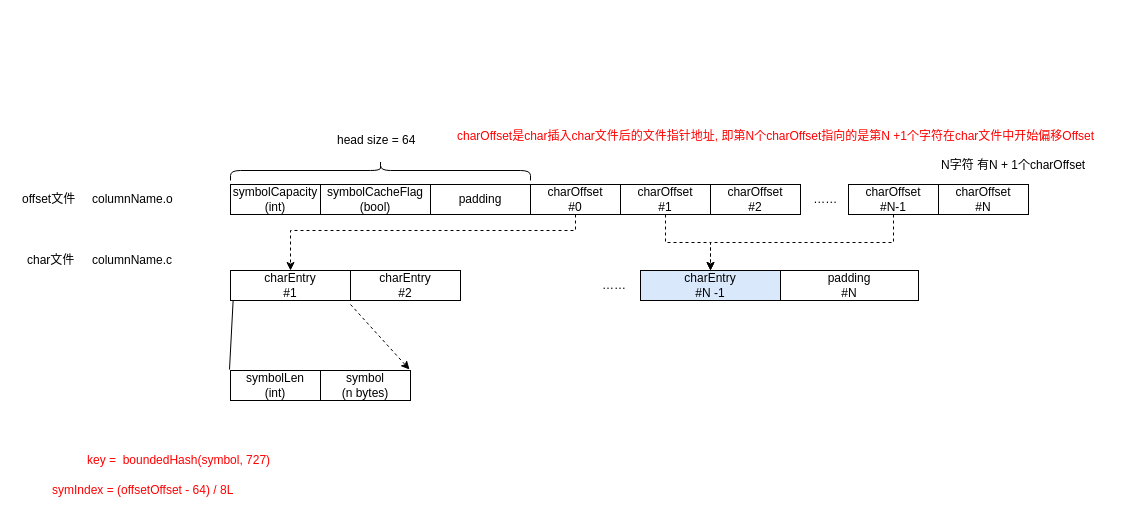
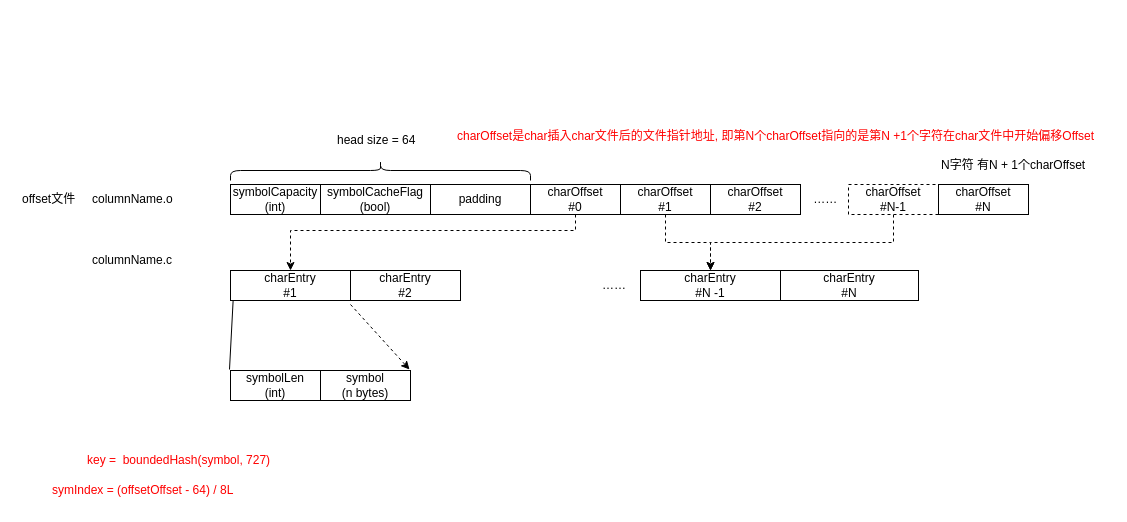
node "charOffset #N-1": style solid -> dashed
node "char文件": removed
node "charEntry #N -1": fillcolor #dae8fc -> #ffffff
node "padding #N": label "padding #N" -> "charEntry #N"
